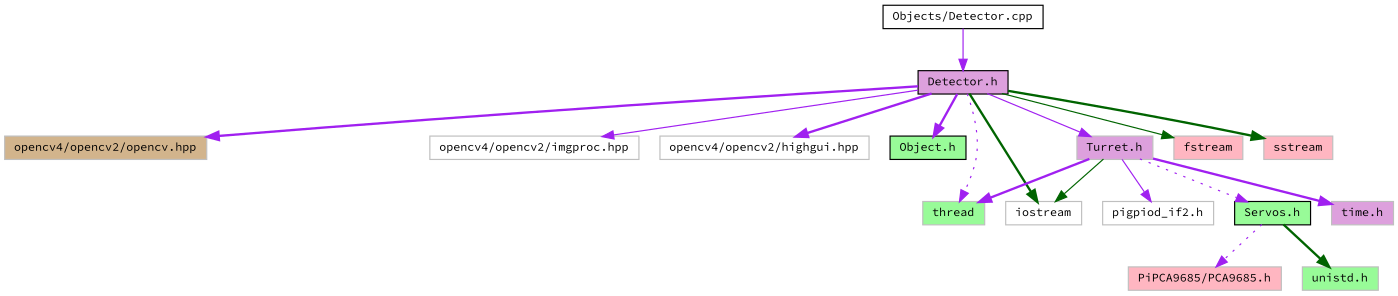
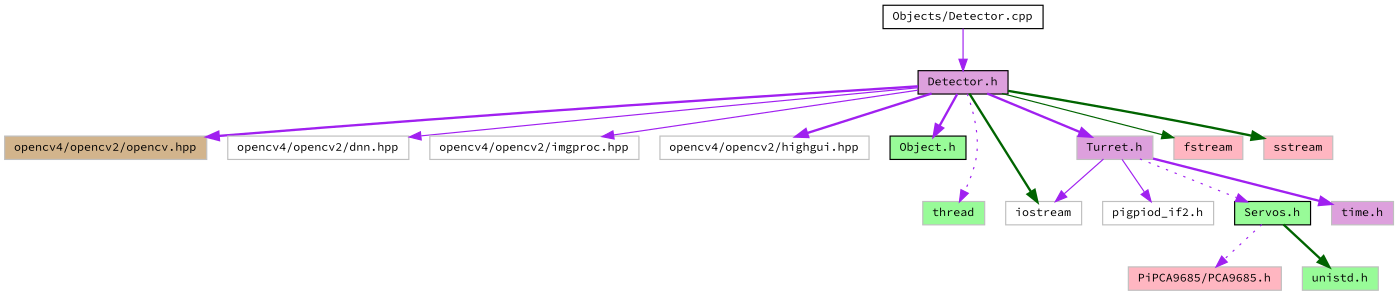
edge "Detector.h" -> "Turret.h": style solid -> bold
node "opencv4/opencv2/dnn.hpp": added
edge "Turret.h" -> "iostream": color darkgreen -> purple
edge "Turret.h" -> "thread": removed
